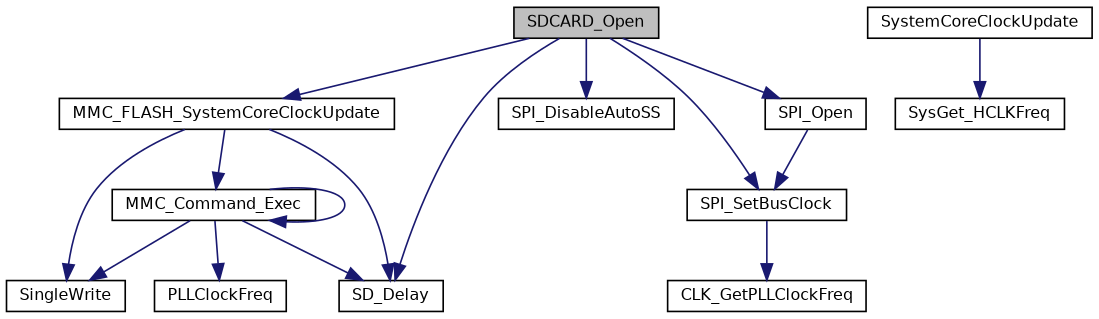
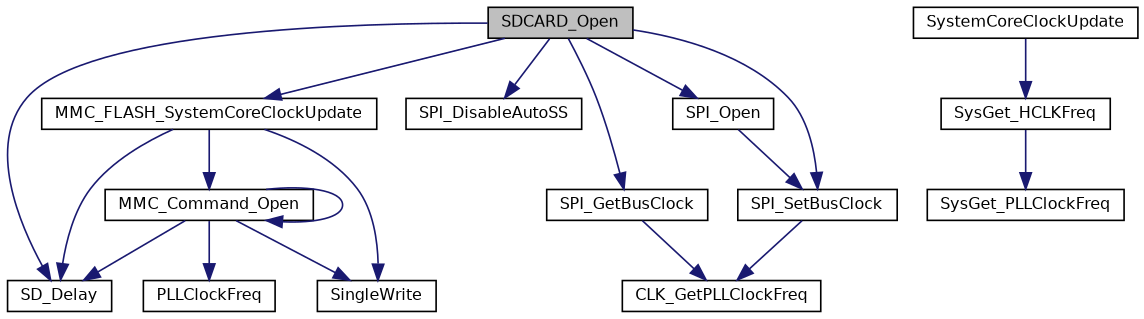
node "MMC_Command_Exec": label "MMC_Command_Exec" -> "MMC_Command_Open"
node "SPI_GetBusClock": added
node "SysGet_PLLClockFreq": added
